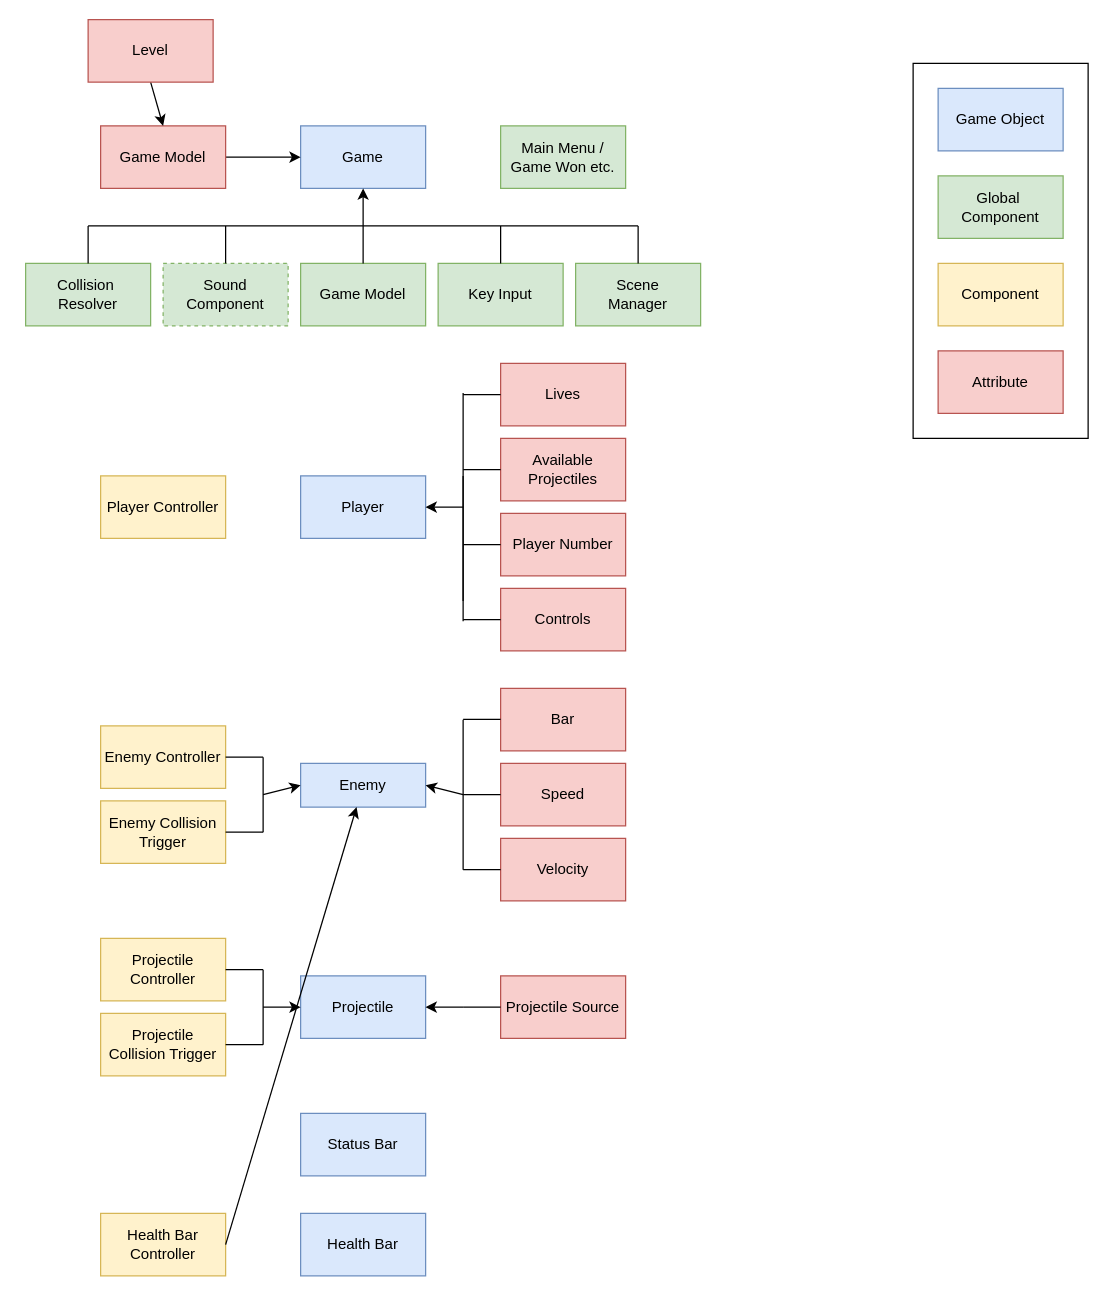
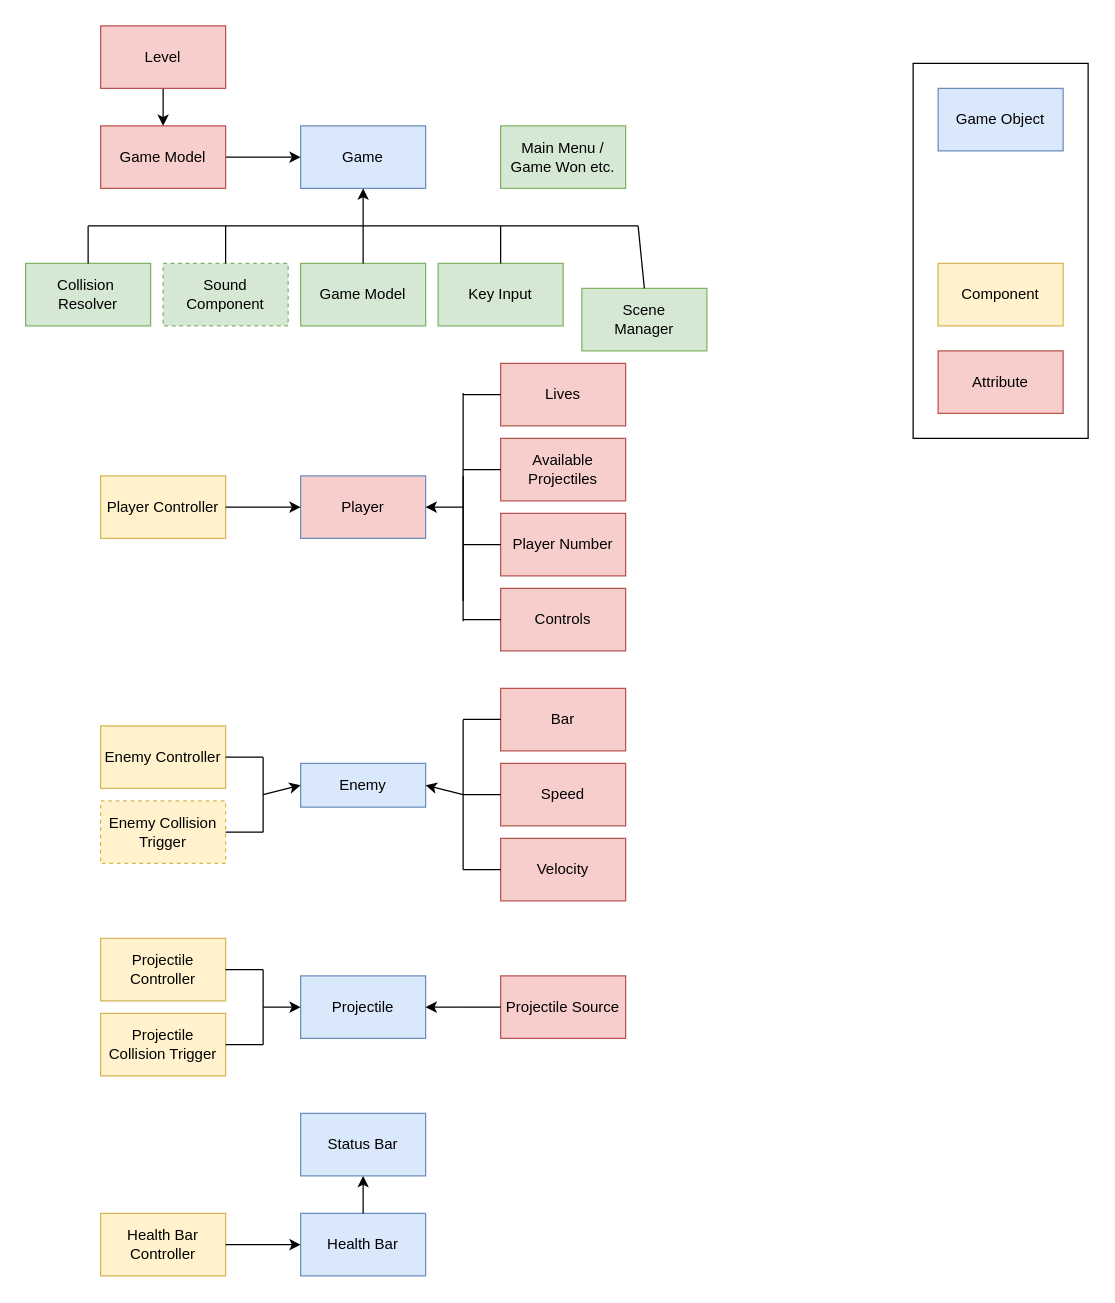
node "Level": moved (151, 51) -> (163, 57)
node "Global Component": removed
node "Scene Manager": moved (638, 294) -> (644, 319)
edge "Player Controller" -> "Player": added
node "Player": fillcolor #dae8fc -> #f8cecc
node "Enemy Collision Trigger": style solid -> dashed
edge "Health Bar Controller" -> "Enemy": now "Health Bar Controller" -> "Health Bar"
edge "Health Bar" -> "Status Bar": added
